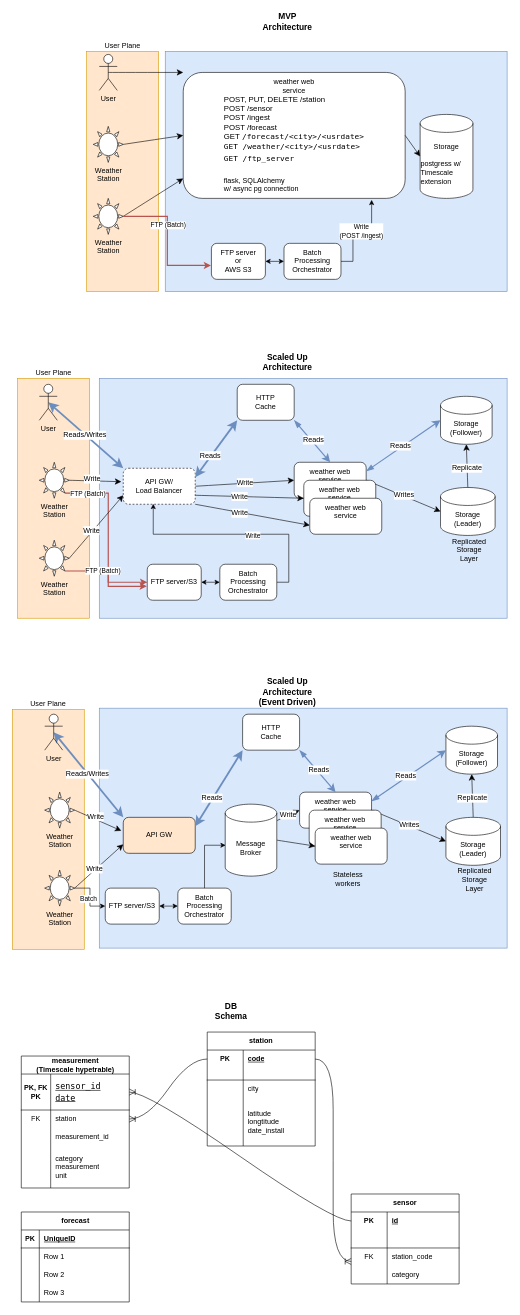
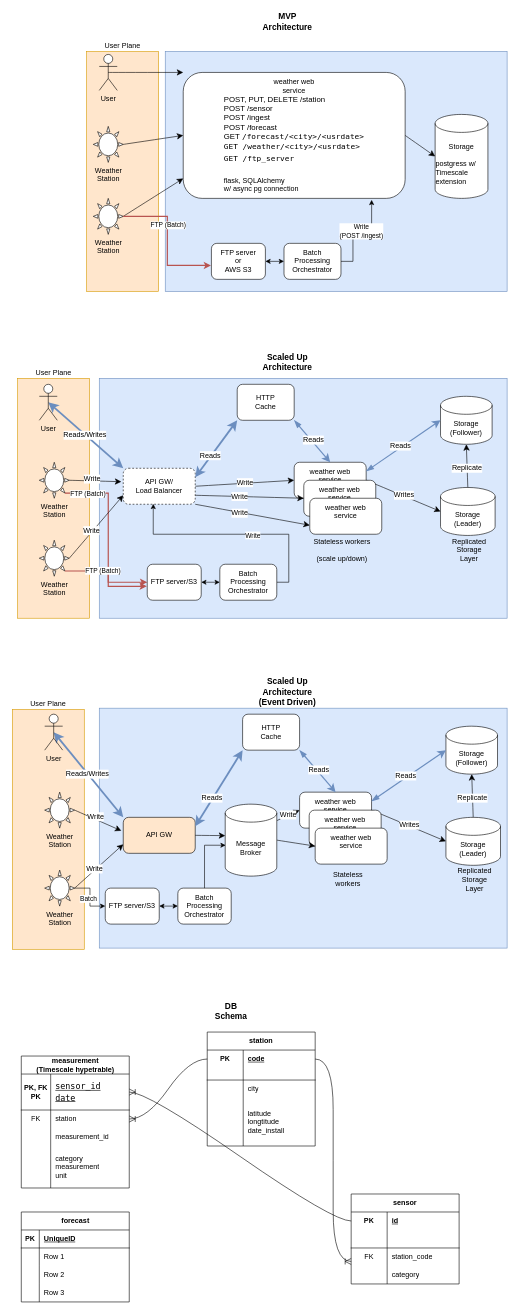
node "Storage postgress w/ Timescale extension": moved (447, 156) -> (462, 156)
node "Stateless workers (scale up/down)": added
edge "API GW" -> "Message Broker": added
